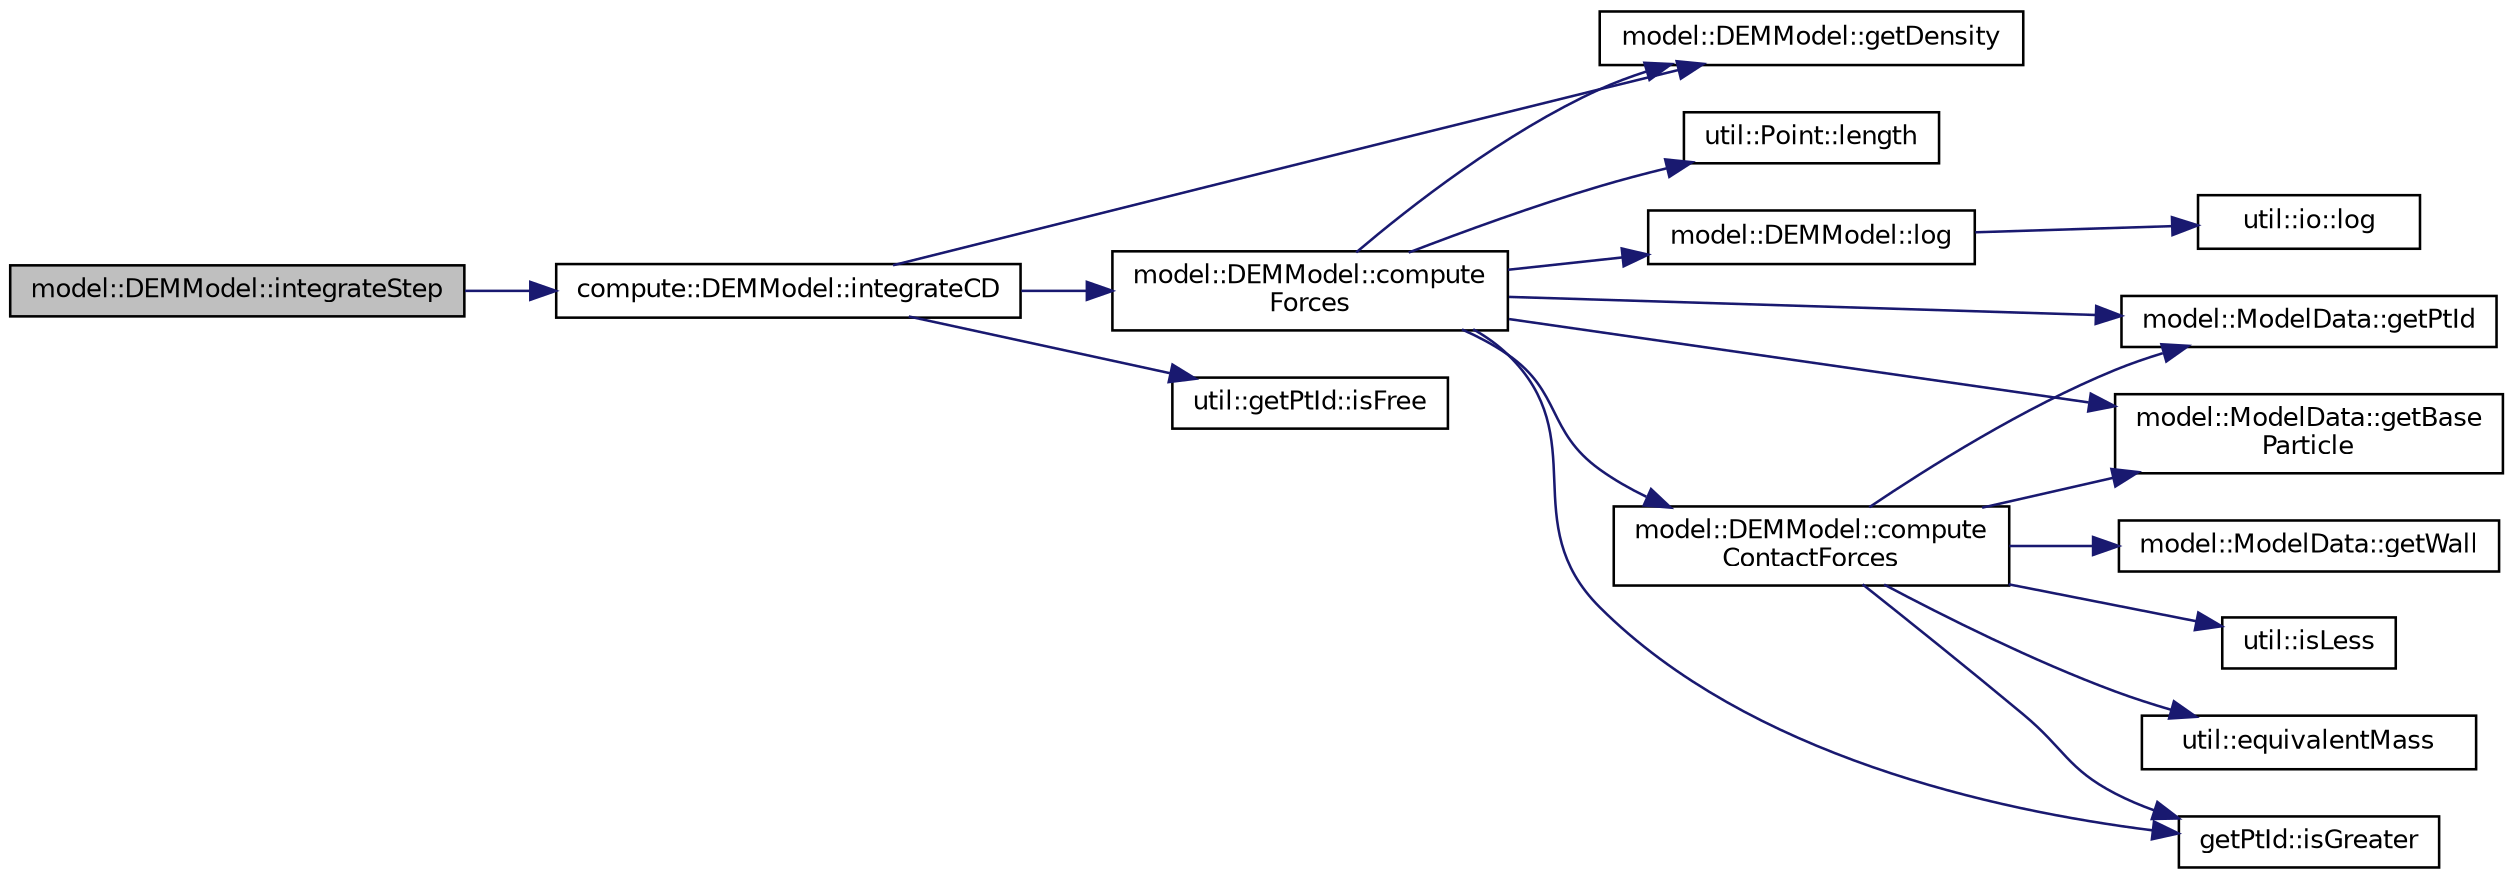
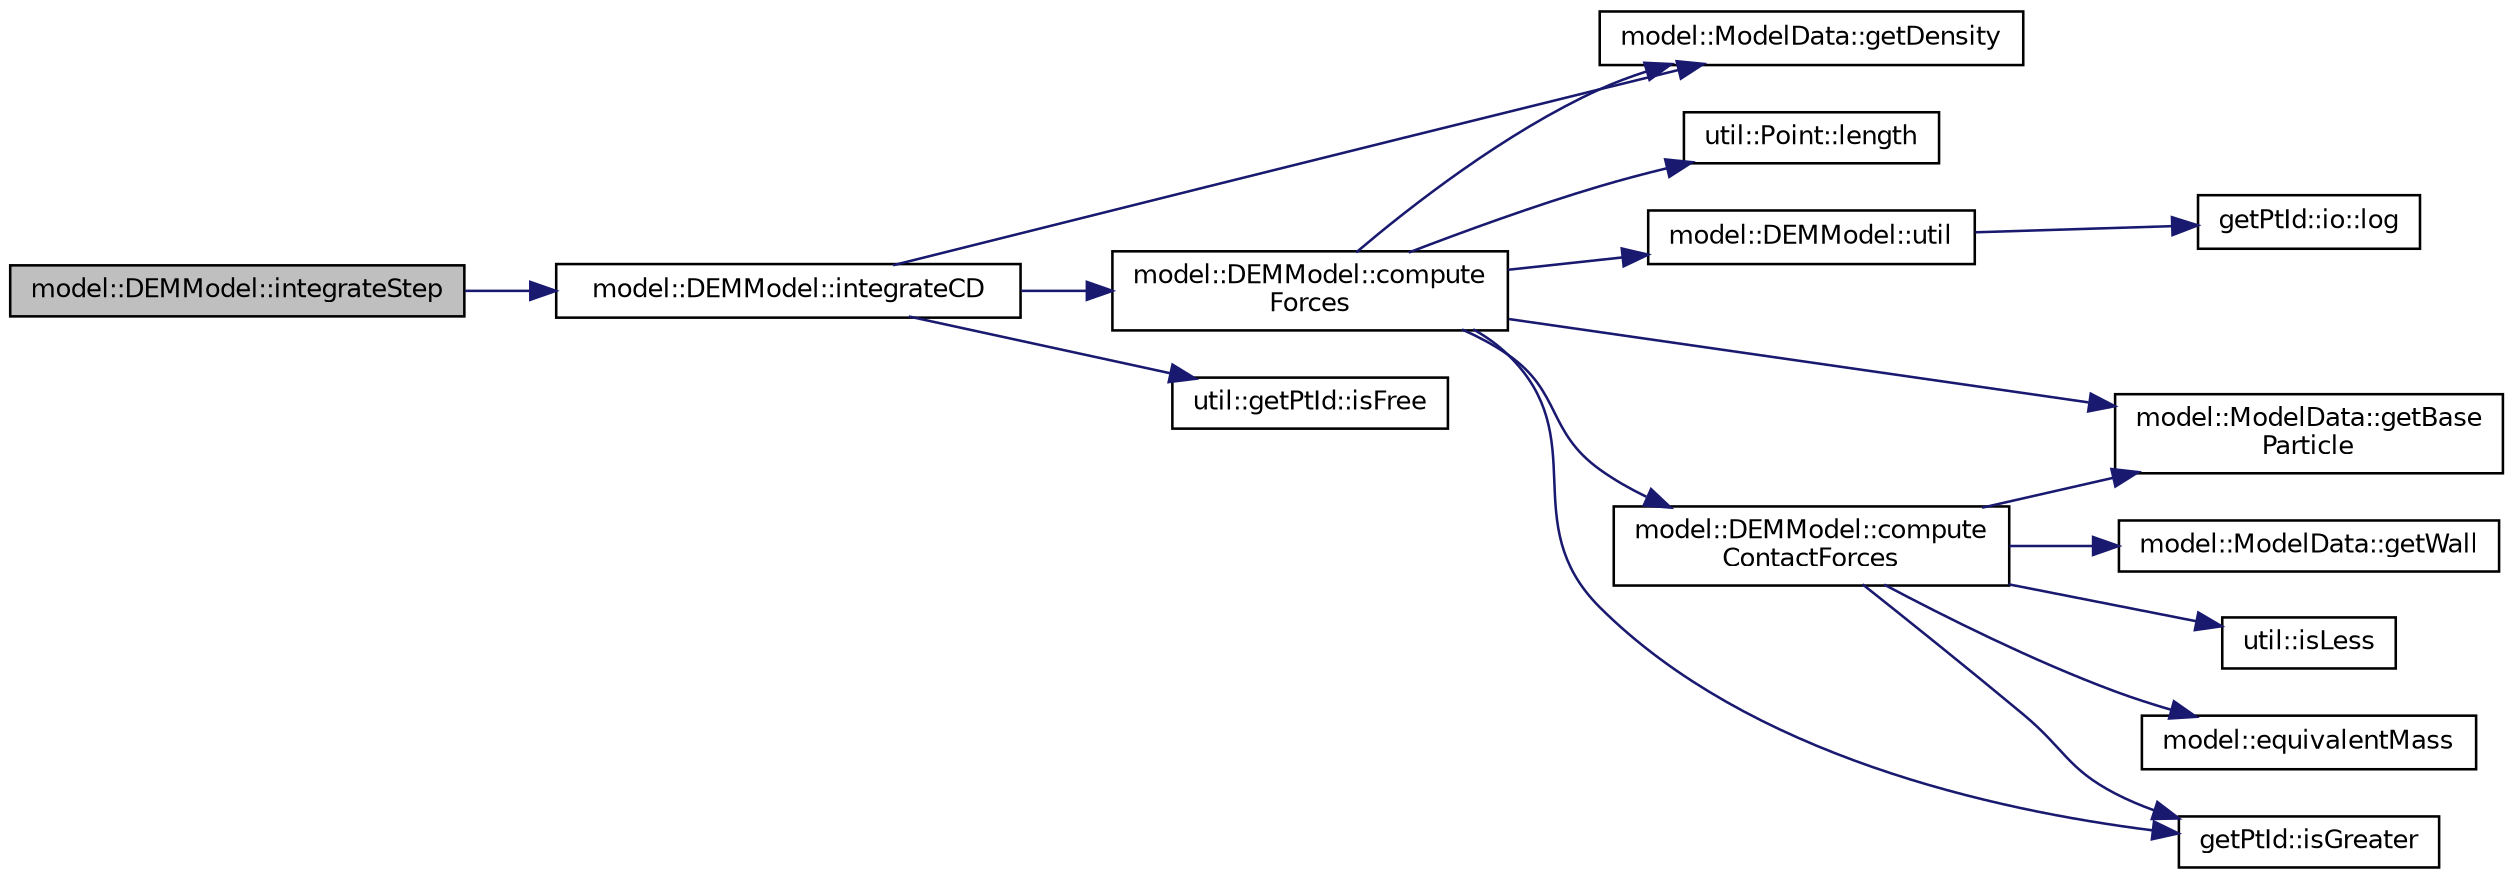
node "model::DEMModel::getDensity": label "model::DEMModel::getDensity" -> "model::ModelData::getDensity"
node "util::io::log": label "util::io::log" -> "getPtId::io::log"
node "model::DEMModel::log": label "model::DEMModel::log" -> "model::DEMModel::util"
node "compute::DEMModel::integrateCD": label "compute::DEMModel::integrateCD" -> "model::DEMModel::integrateCD"
node "model::ModelData::getPtId": removed
node "util::equivalentMass": label "util::equivalentMass" -> "model::equivalentMass"
